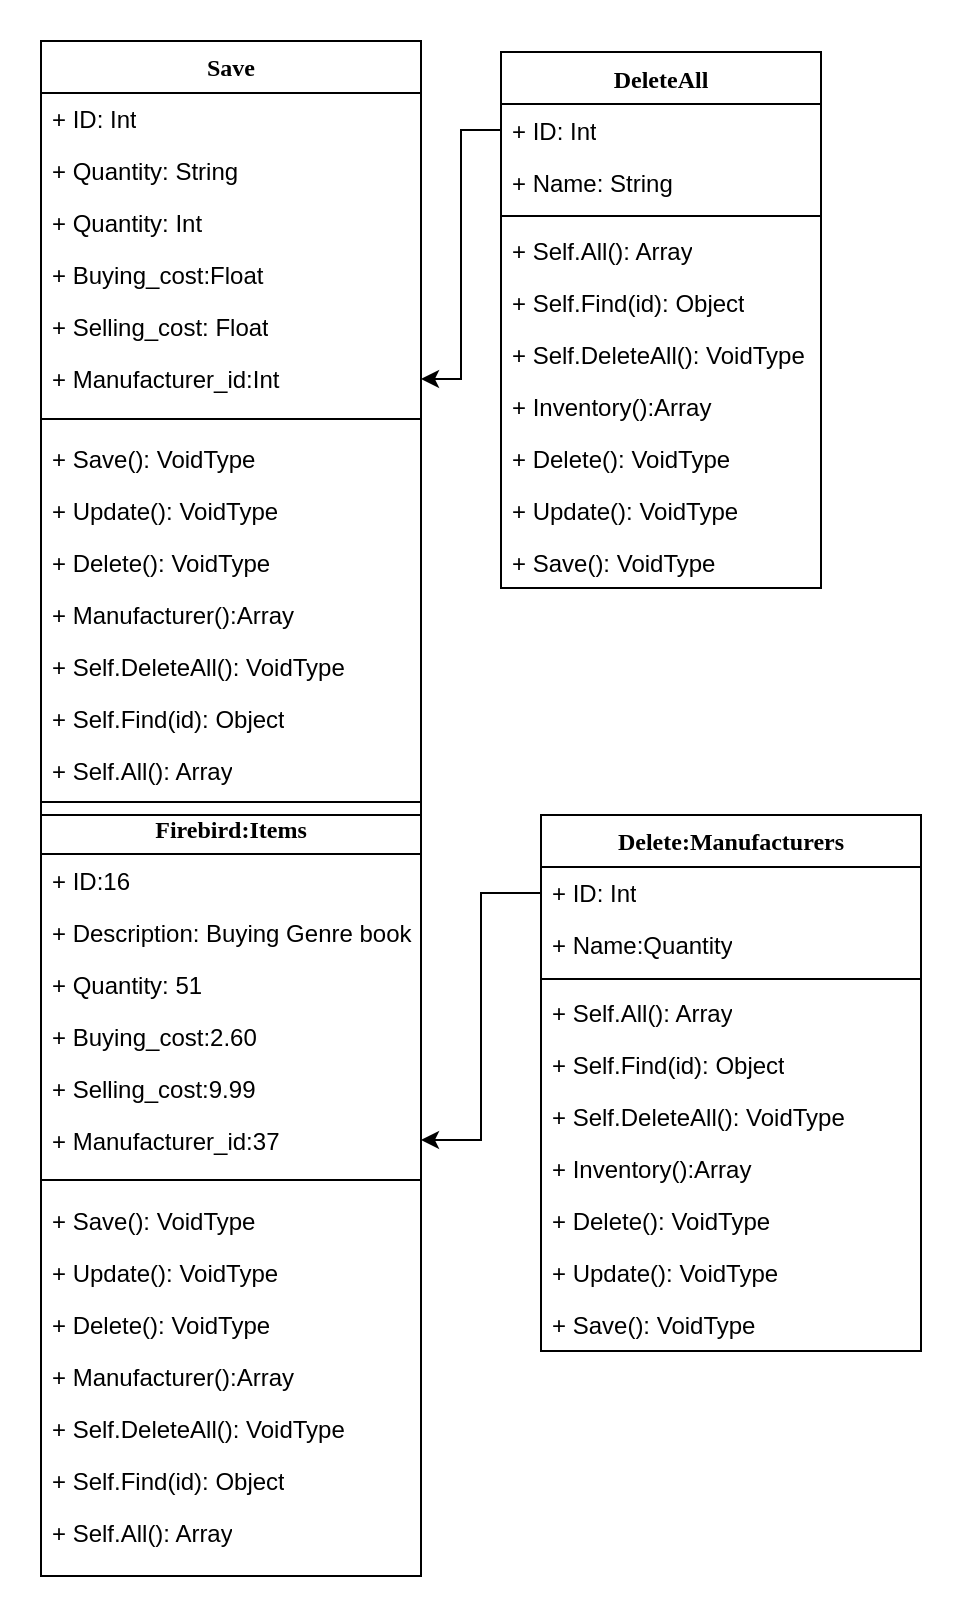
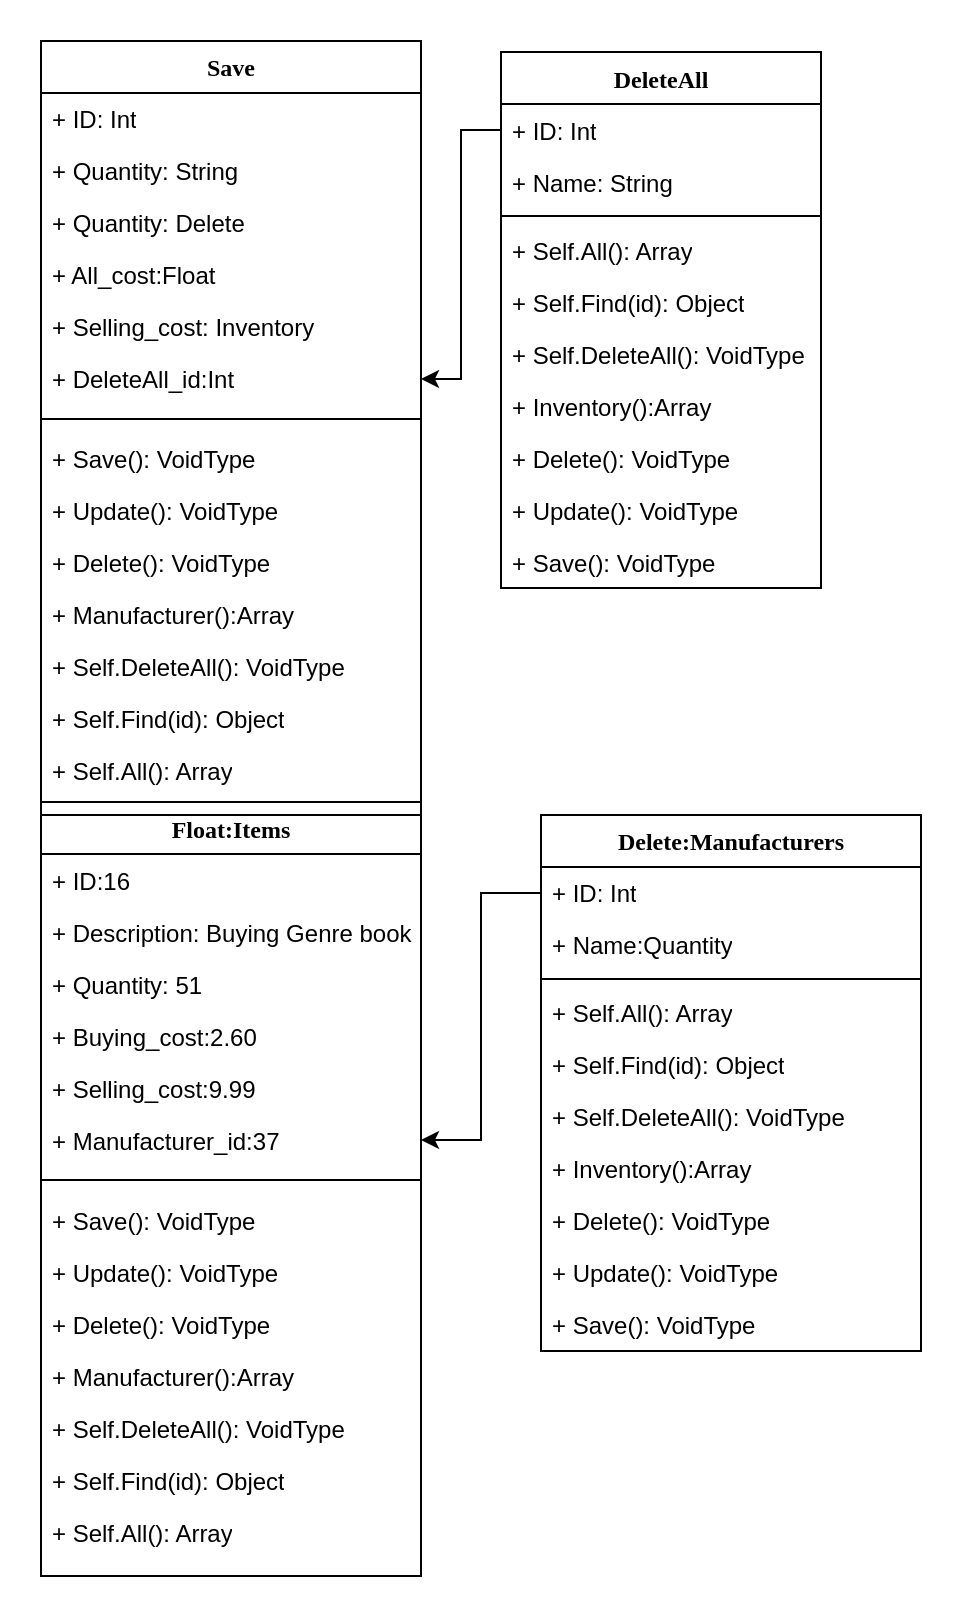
node "+ Quantity: Int": label "+ Quantity: Int" -> "+ Quantity: Delete"
node "+ Buying_cost:Float": label "+ Buying_cost:Float" -> "+ All_cost:Float"
node "+ Selling_cost: Float": label "+ Selling_cost: Float" -> "+ Selling_cost: Inventory"
node "+ Manufacturer_id:Int": label "+ Manufacturer_id:Int" -> "+ DeleteAll_id:Int"
node "Firebird:Items": label "Firebird:Items" -> "Float:Items"
